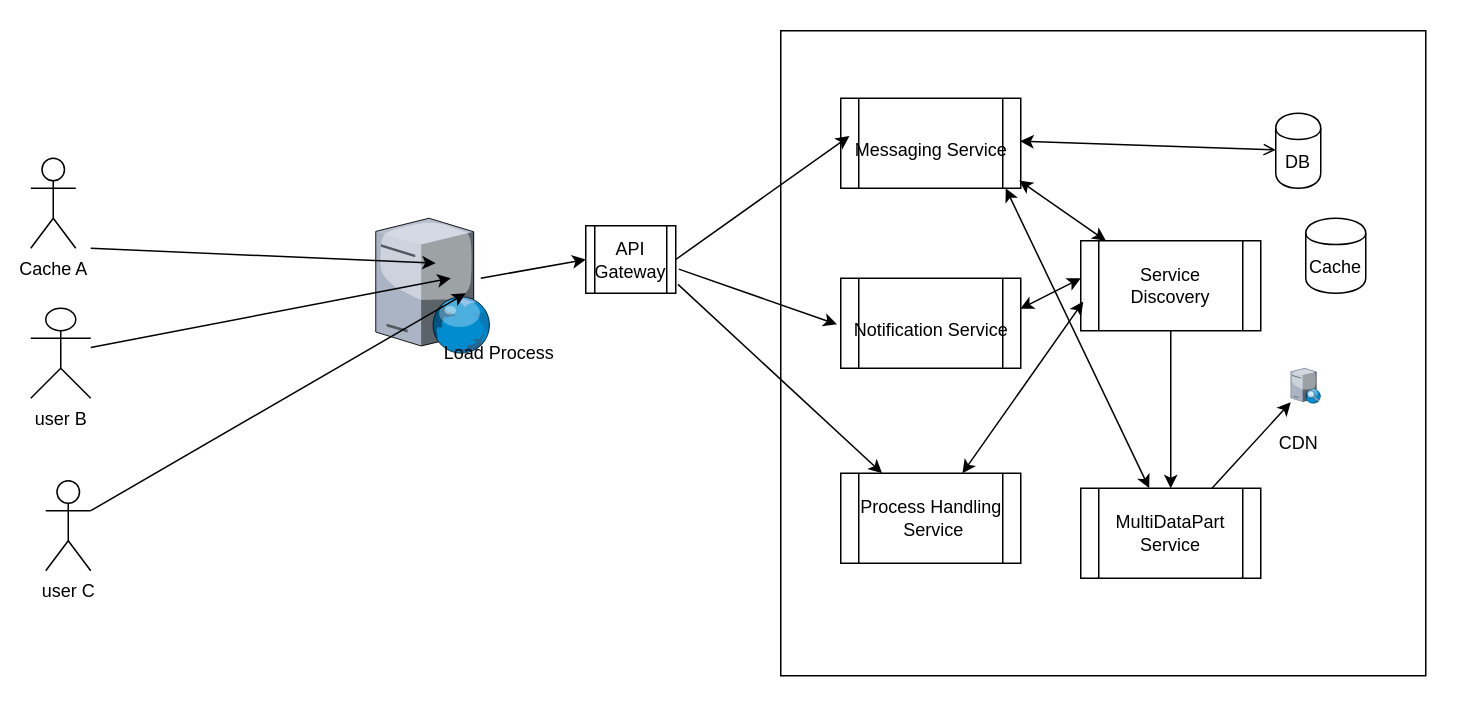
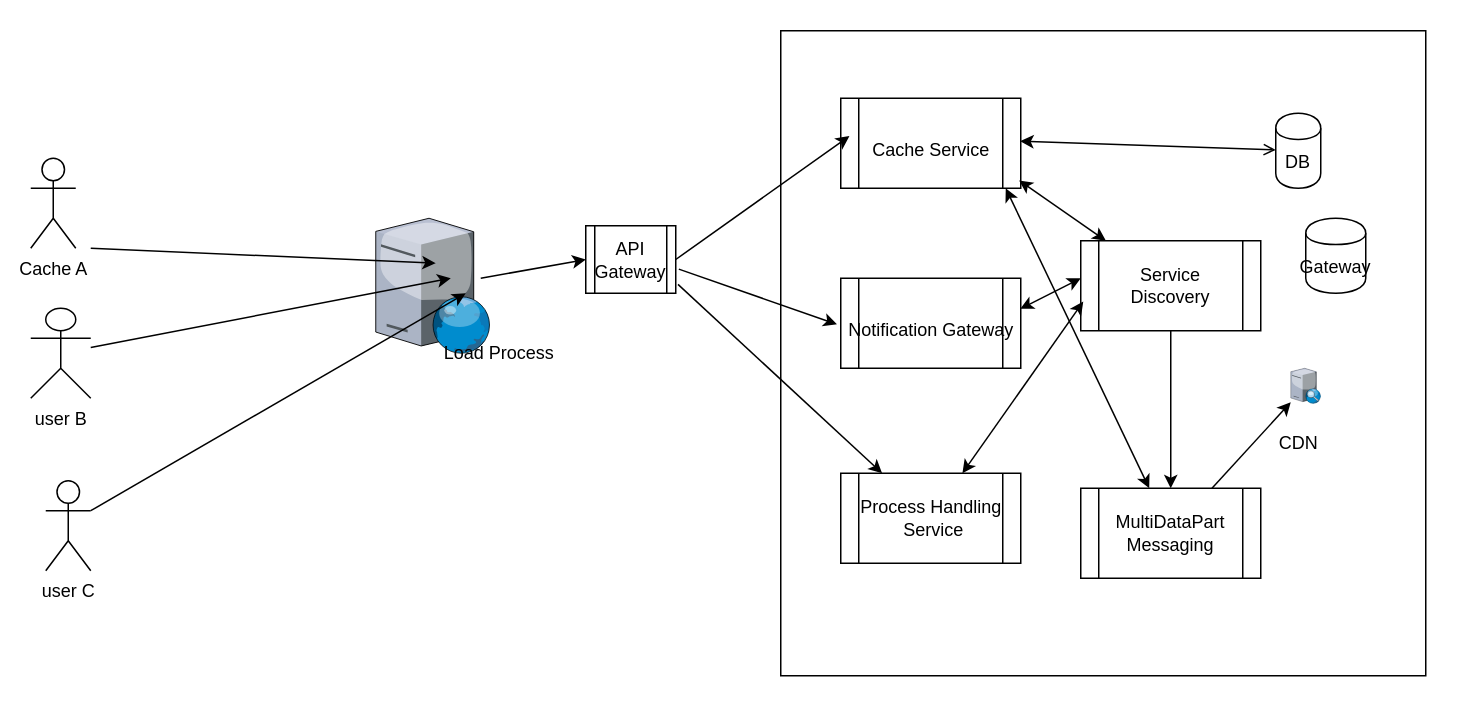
node "Messaging Service": label "Messaging Service" -> "Cache Service"
node "Cache": label "Cache" -> "Gateway"
node "Notification Service": label "Notification Service" -> "Notification Gateway"
node "MultiDataPart Service": label "MultiDataPart Service" -> "MultiDataPart Messaging"
